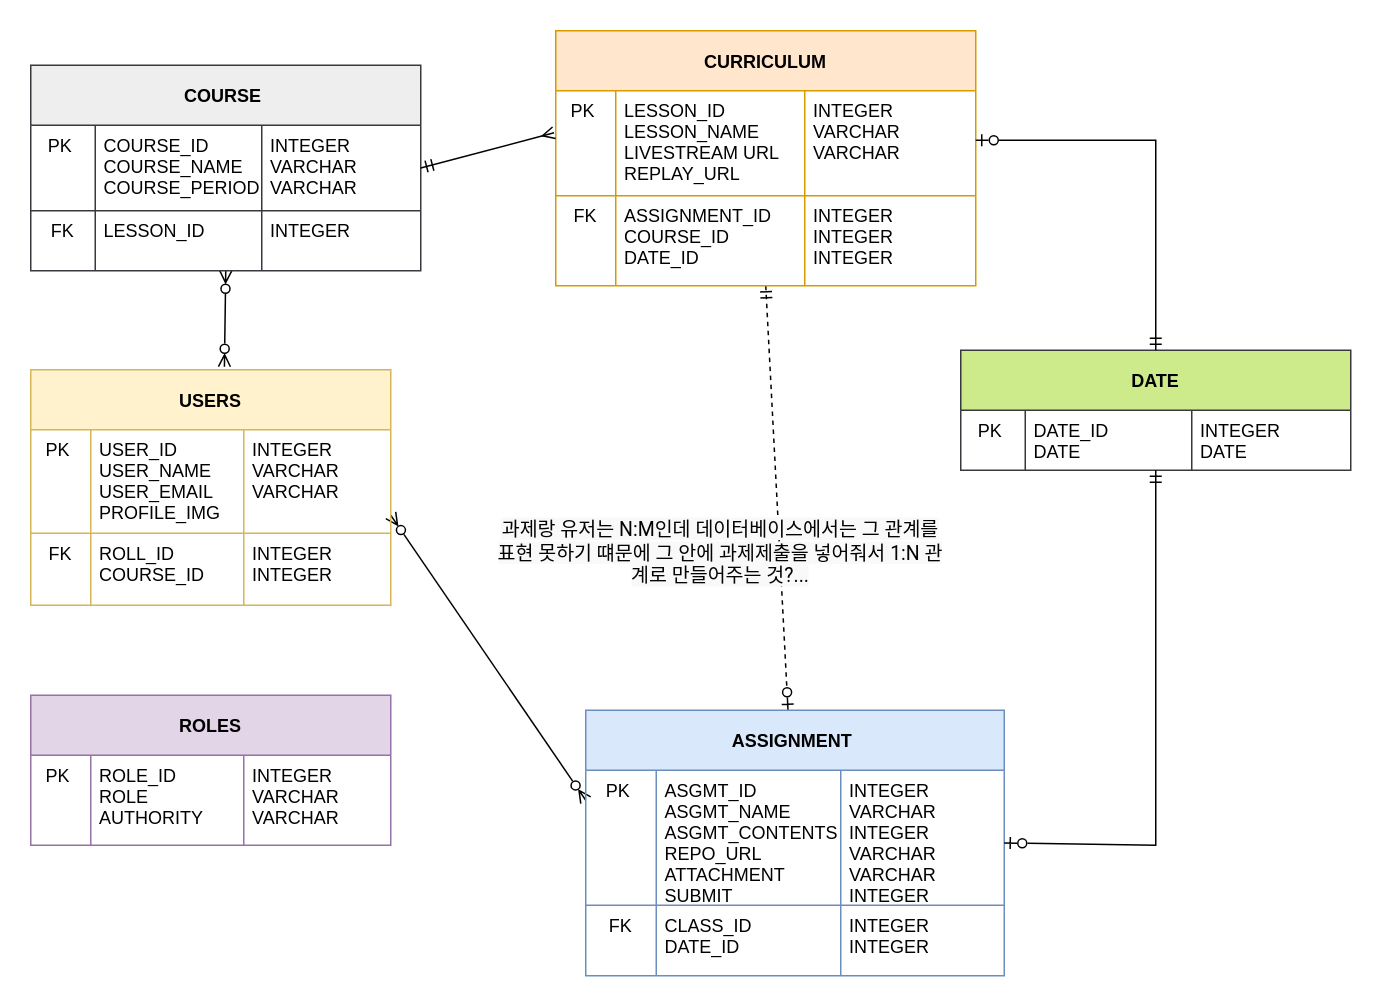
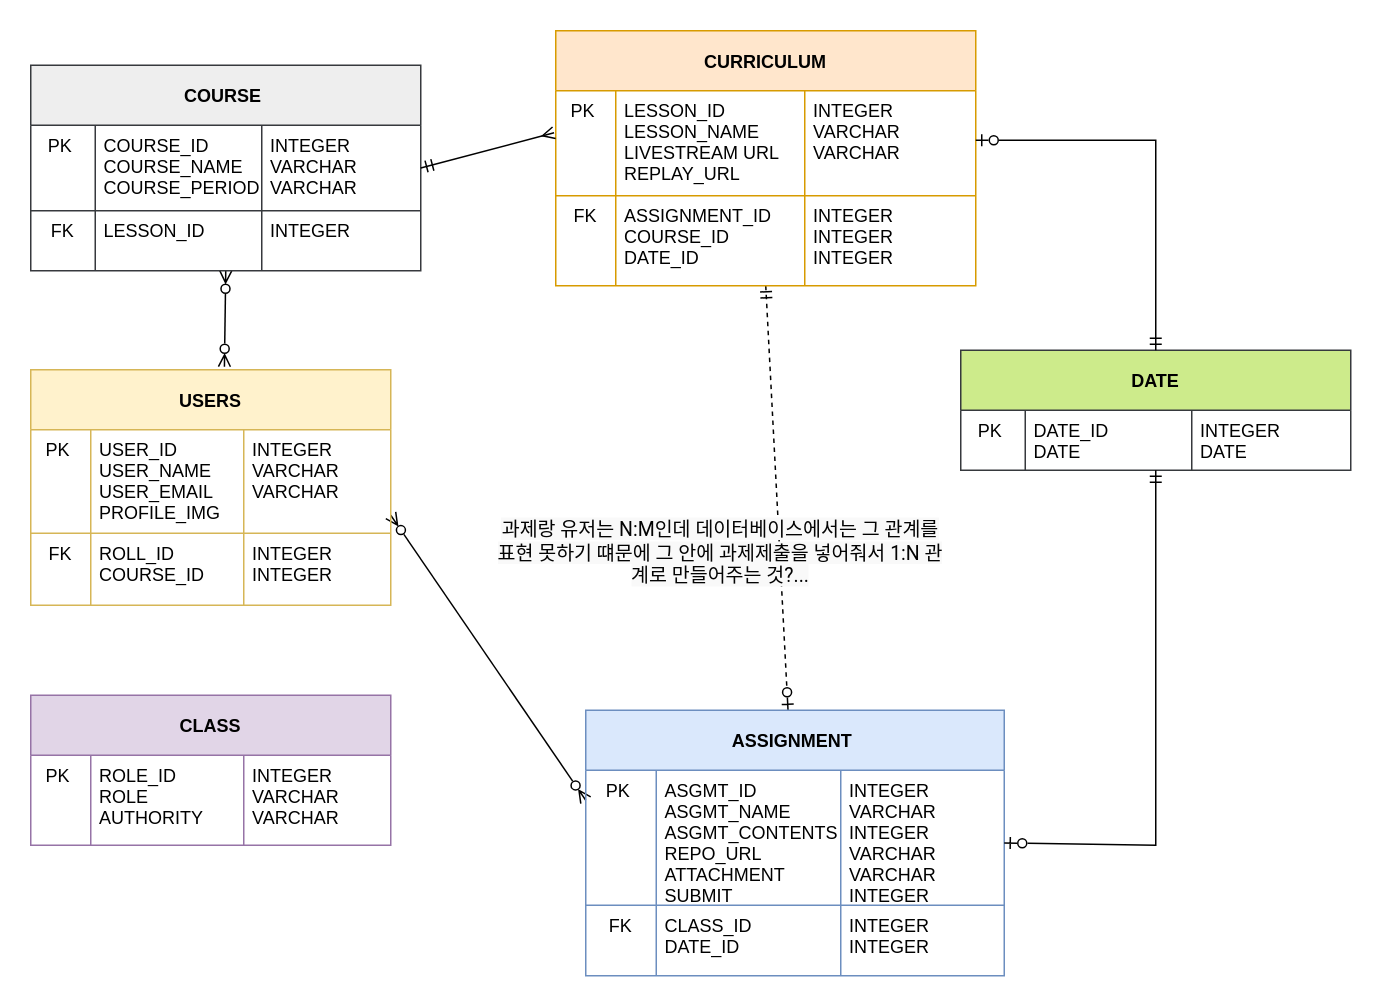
node "ROLES": label "ROLES" -> "CLASS"
